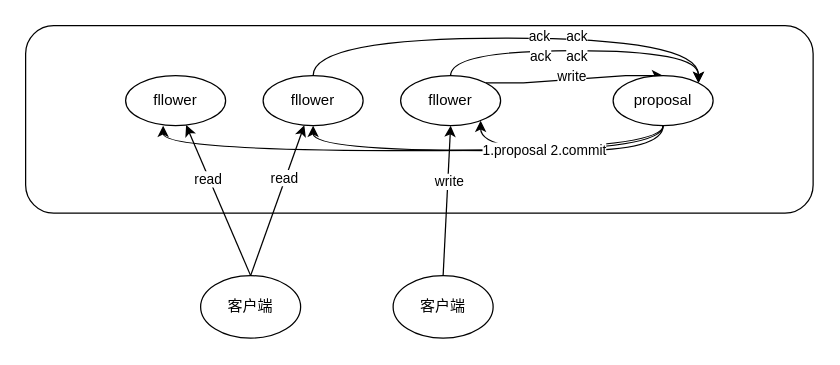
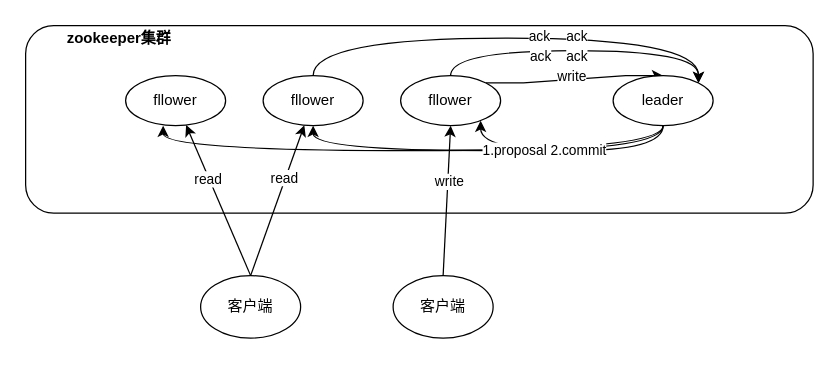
node "zookeeper集群": added
node "proposal": label "proposal" -> "leader"
